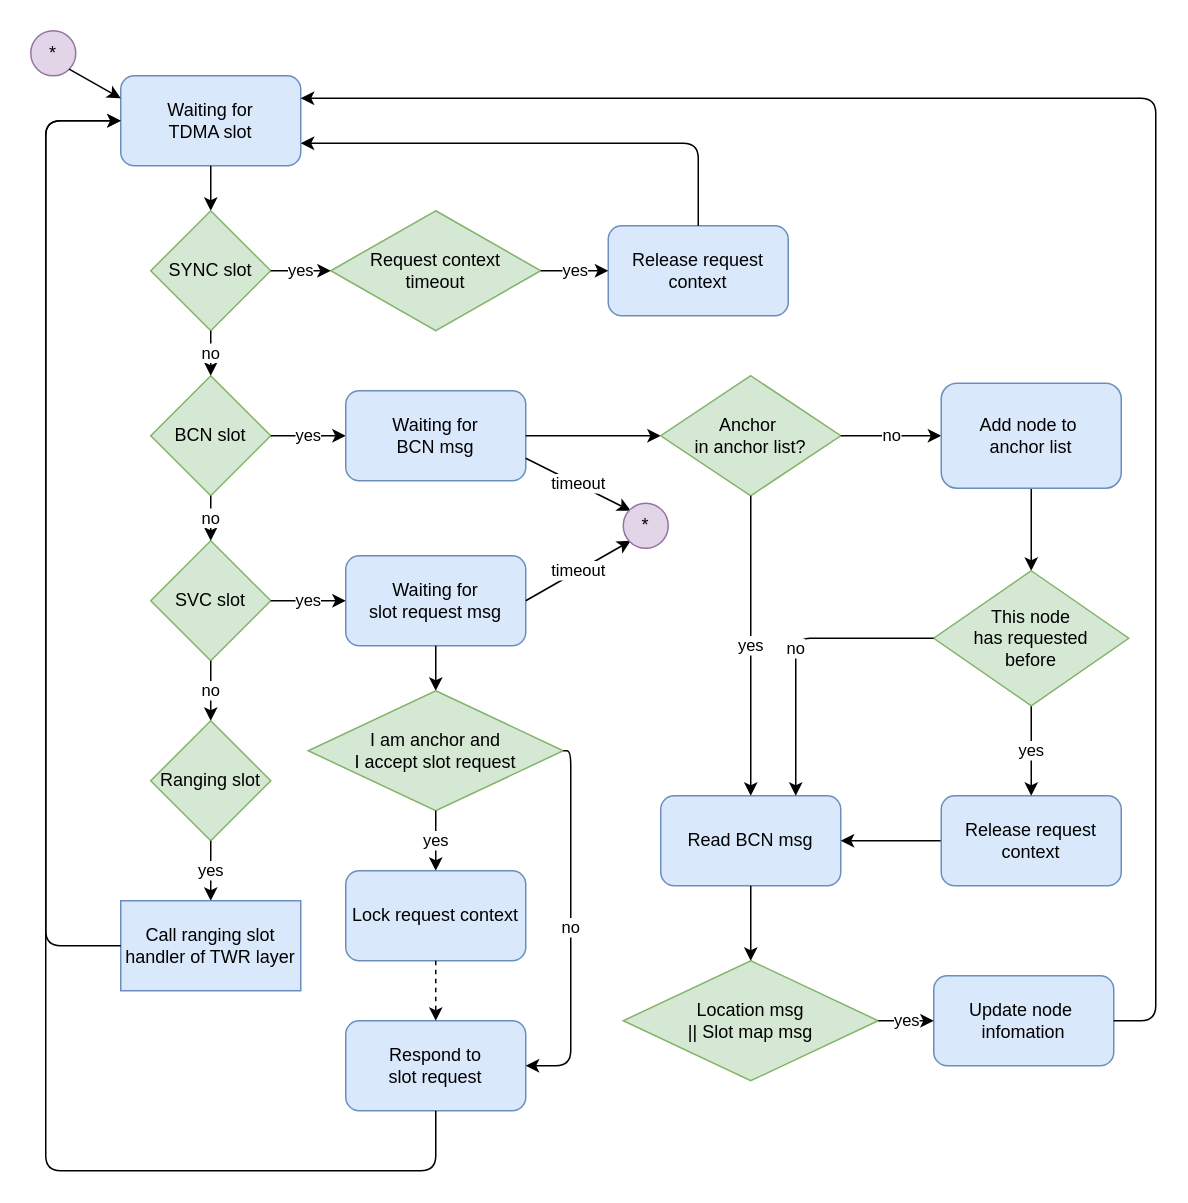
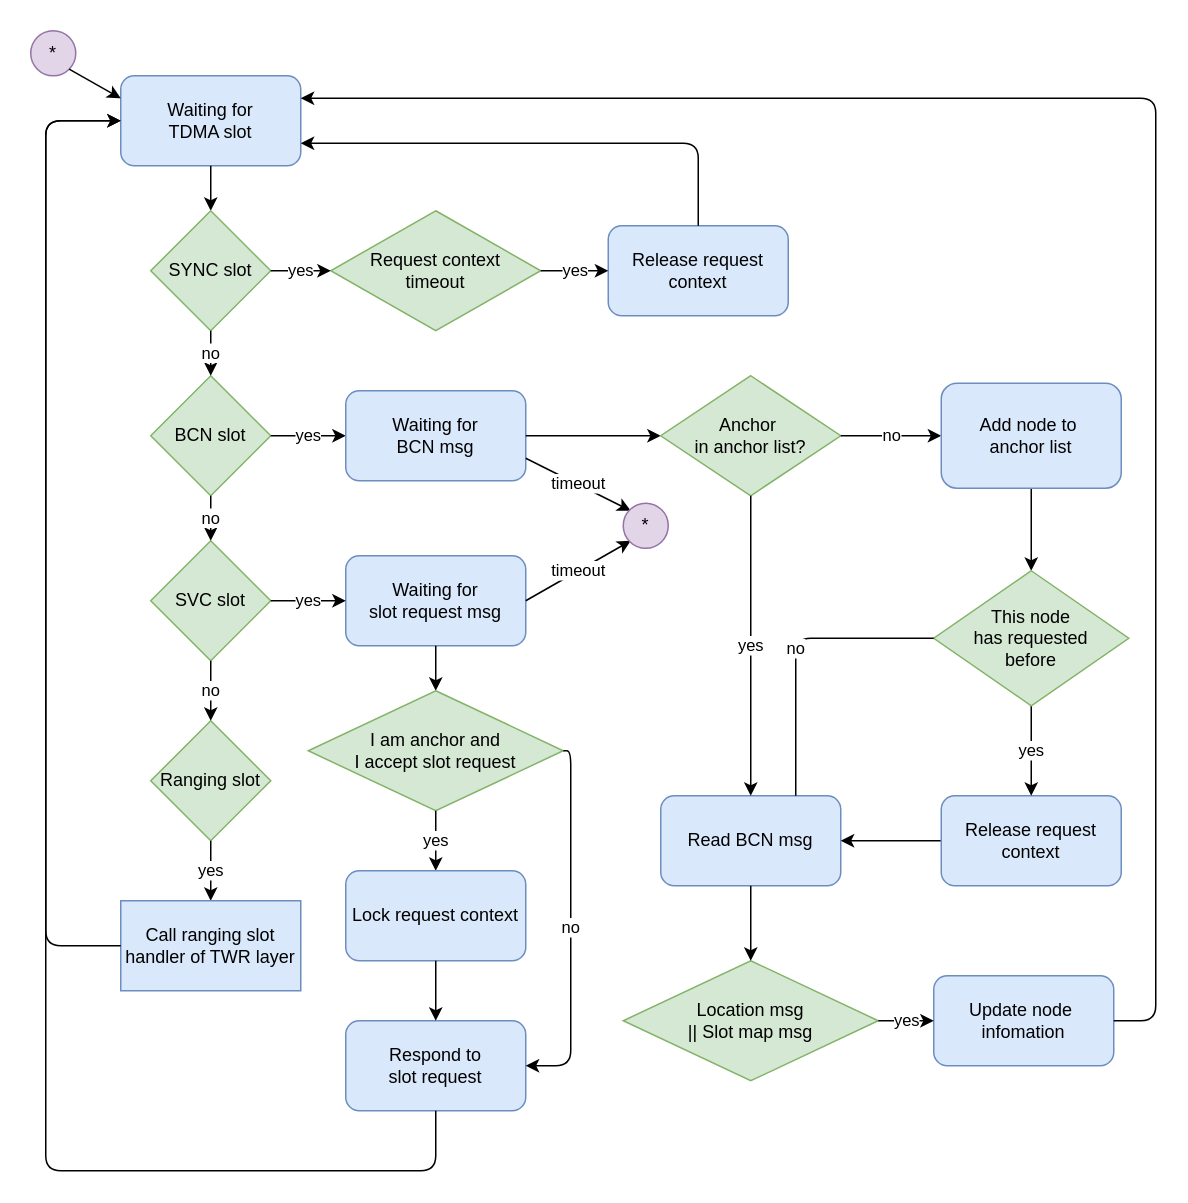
edge "This node has requested before" -> "Read BCN msg": arrowhead classic -> none
edge "Lock request context" -> "Respond to slot request": style dashed -> solid
